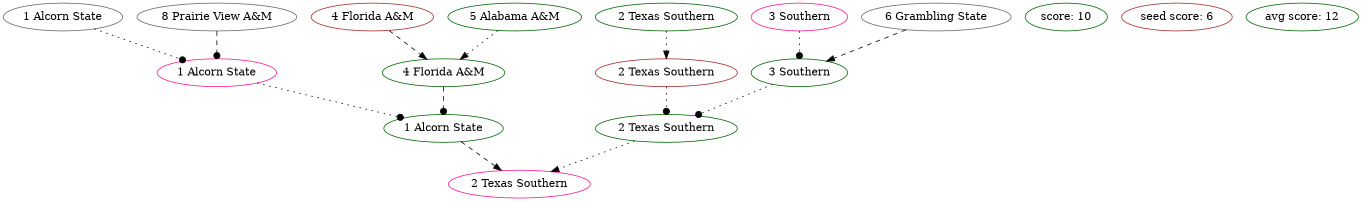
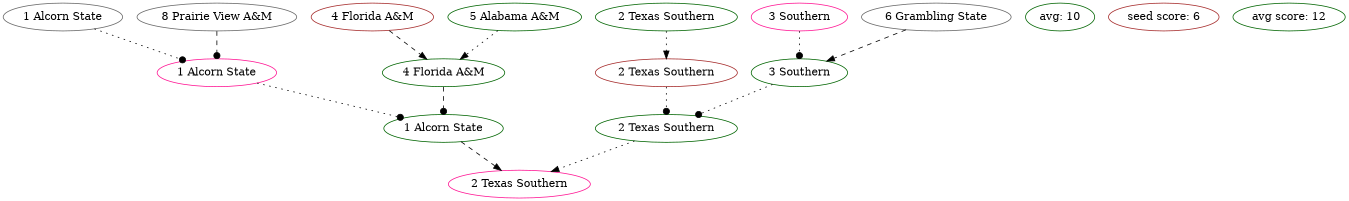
node "score: 10": label "score: 10" -> "avg: 10"
